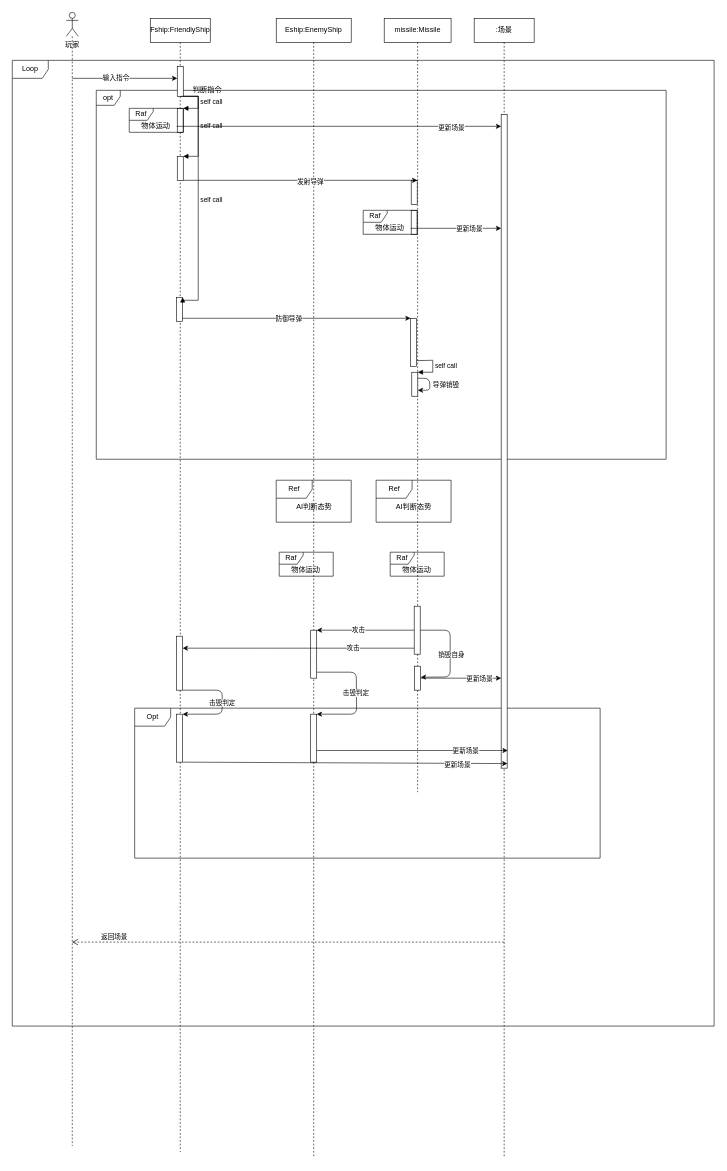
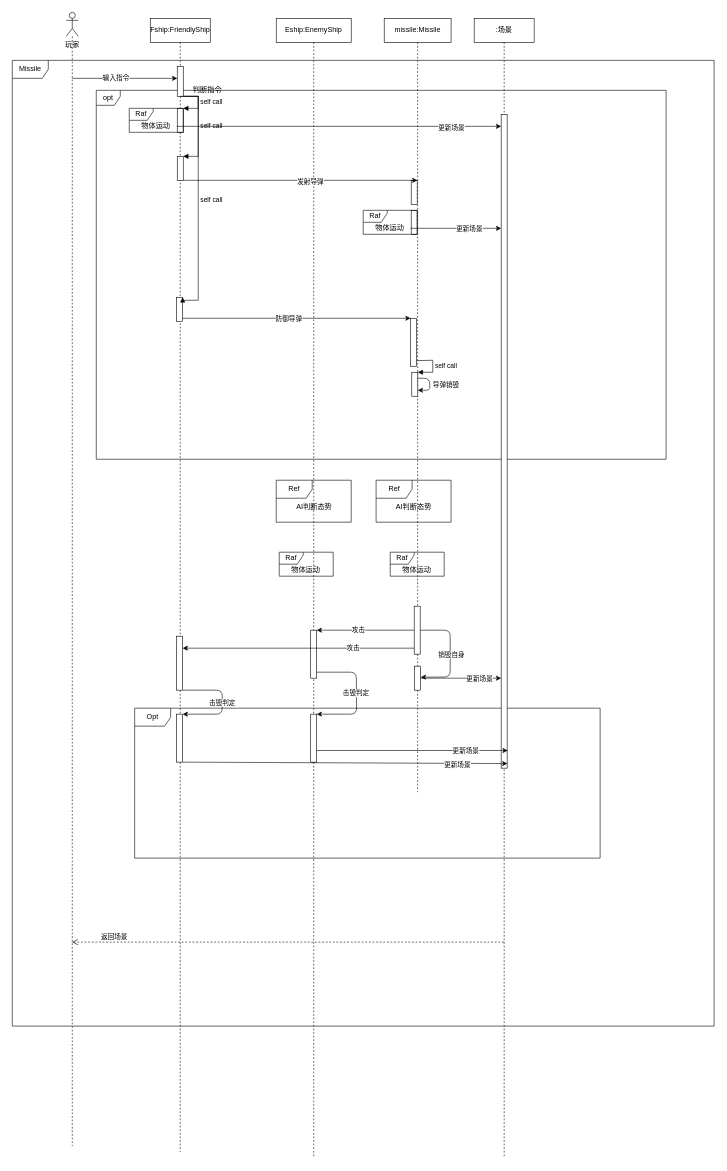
node "Loop": label "Loop" -> "Missile"
